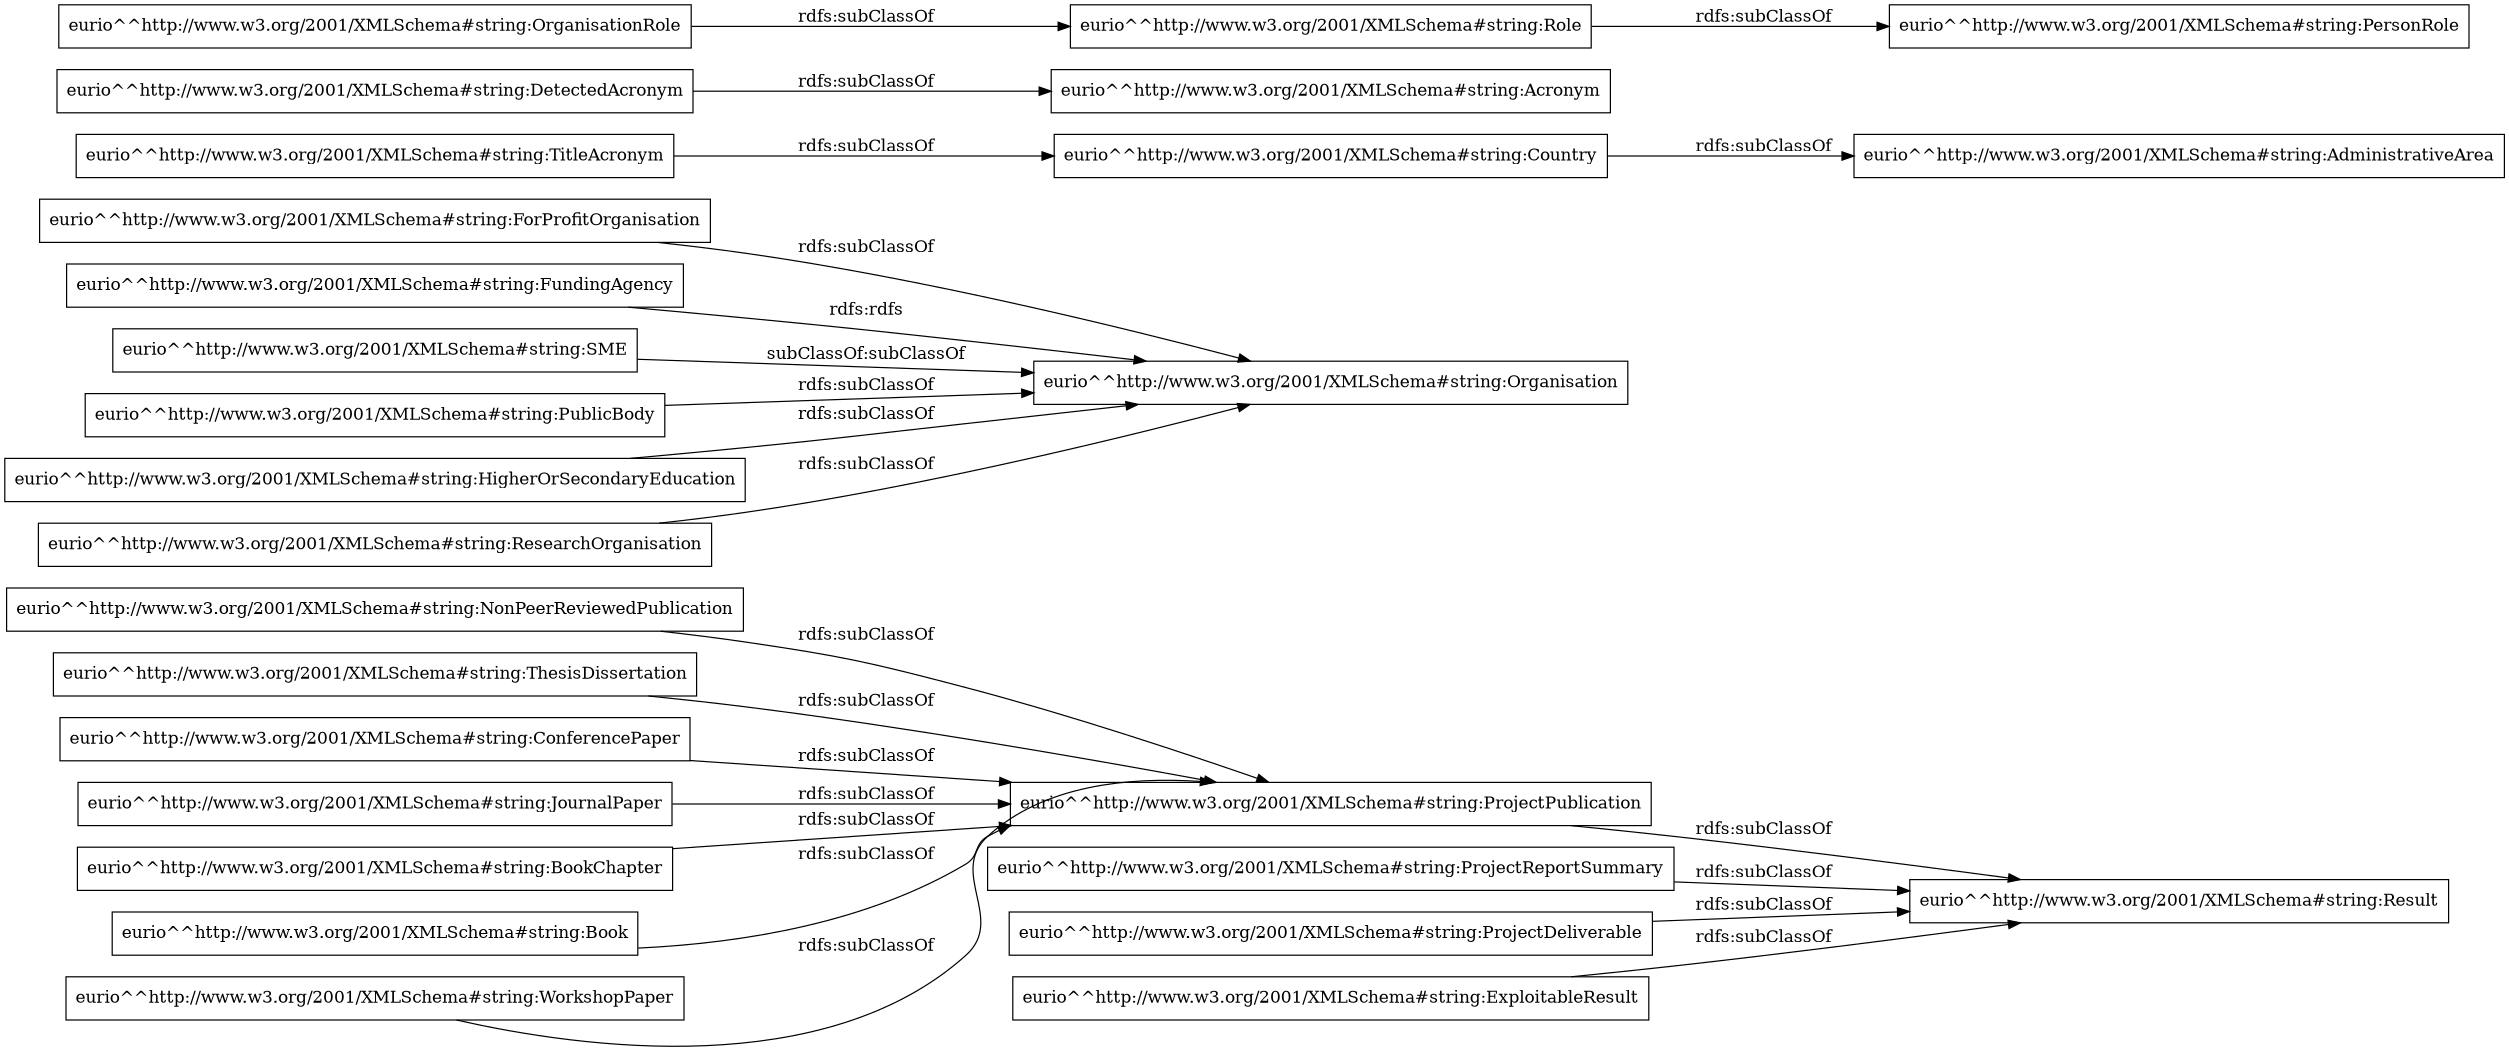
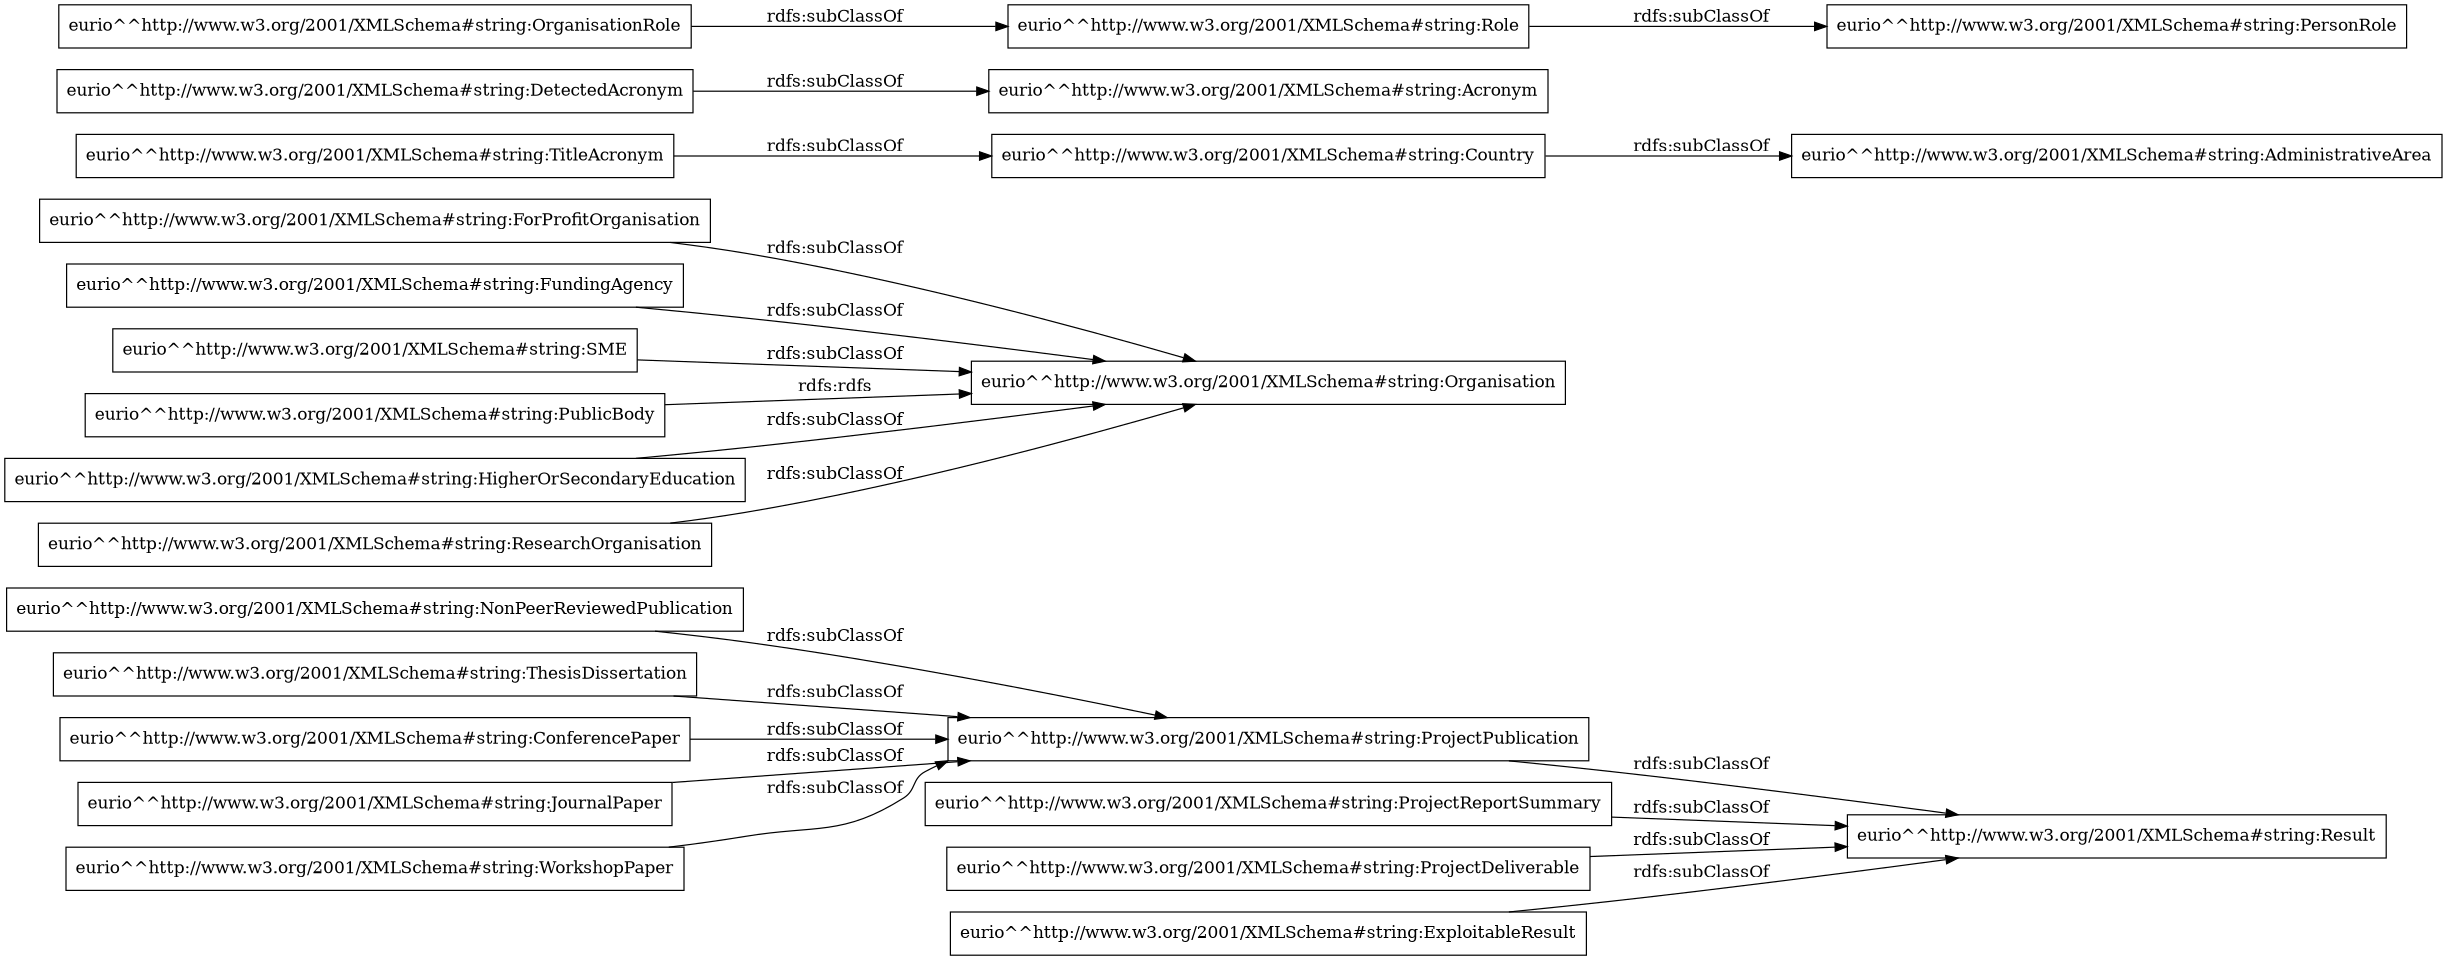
edge "eurio^^http://www.w3.org/2001/XMLSchema#string:FundingAgency" -> "eurio^^http://www.w3.org/2001/XMLSchema#string:Organisation": label "rdfs:rdfs" -> "rdfs:subClassOf"
edge "eurio^^http://www.w3.org/2001/XMLSchema#string:SME" -> "eurio^^http://www.w3.org/2001/XMLSchema#string:Organisation": label "subClassOf:subClassOf" -> "rdfs:subClassOf"
edge "eurio^^http://www.w3.org/2001/XMLSchema#string:PublicBody" -> "eurio^^http://www.w3.org/2001/XMLSchema#string:Organisation": label "rdfs:subClassOf" -> "rdfs:rdfs"
node "eurio^^http://www.w3.org/2001/XMLSchema#string:BookChapter": removed
node "eurio^^http://www.w3.org/2001/XMLSchema#string:Book": removed
